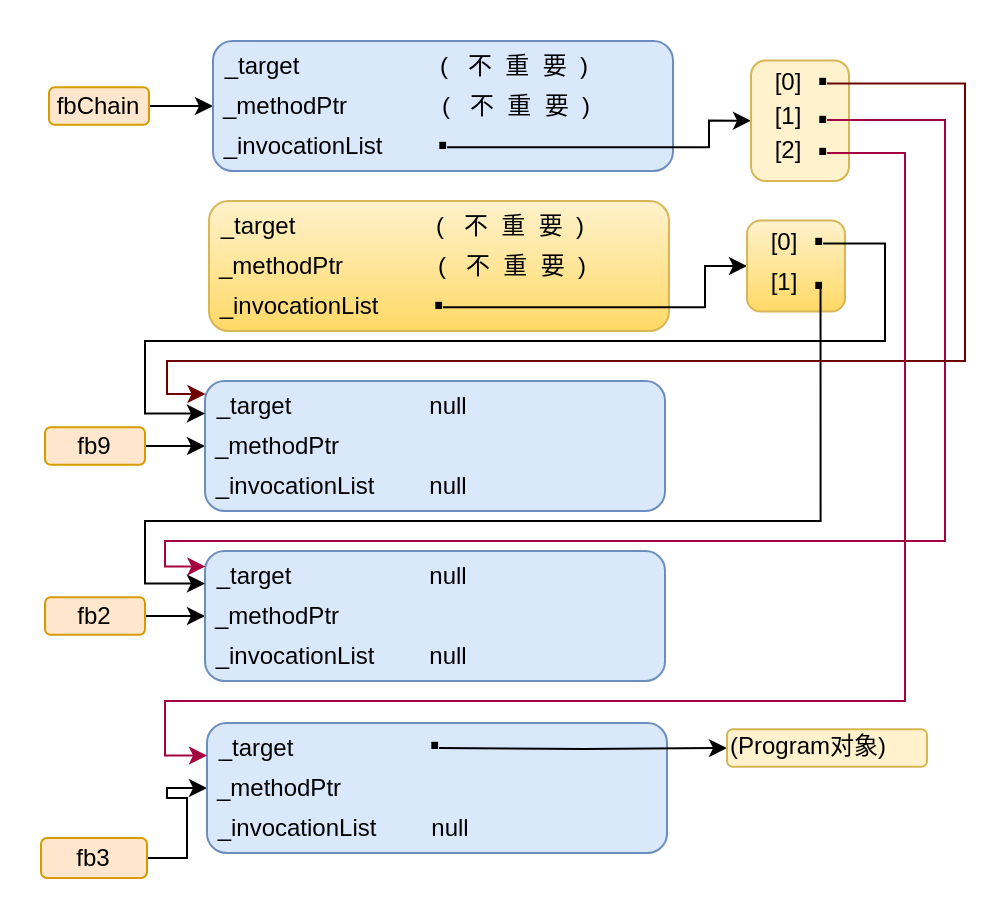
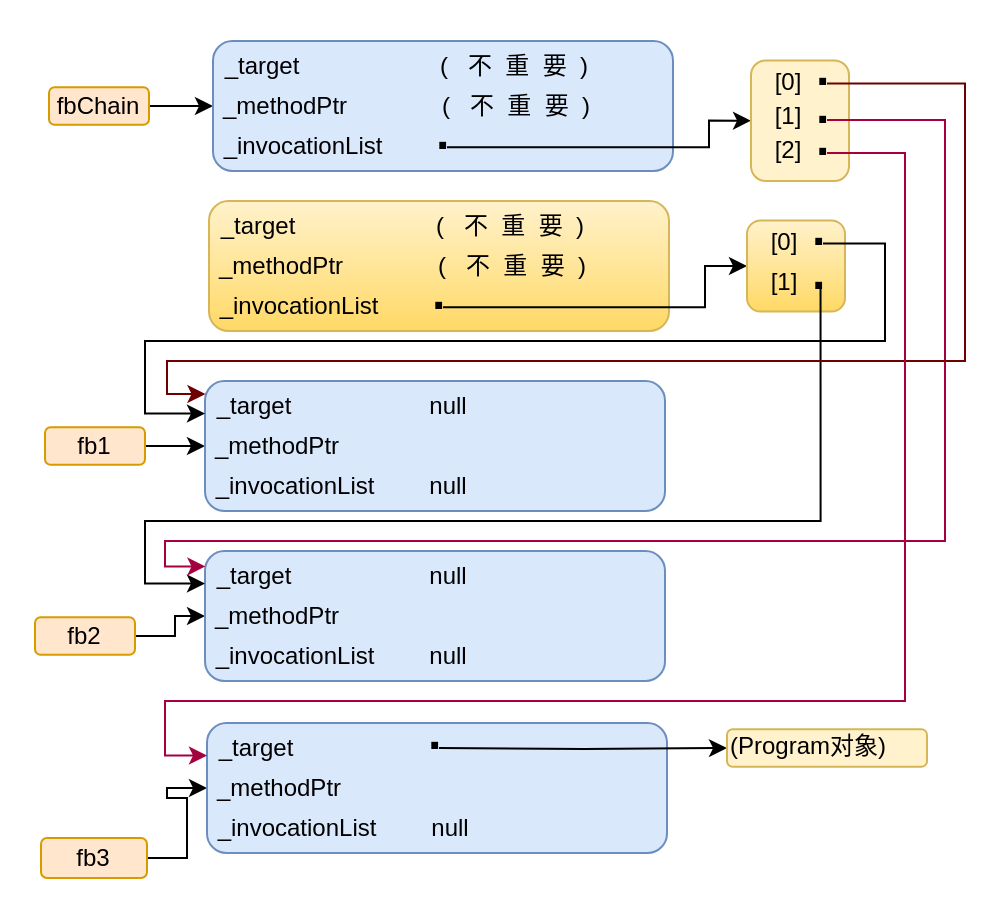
node "fb9": label "fb9" -> "fb1"
node "fb2": moved (95, 616) -> (85, 636)
